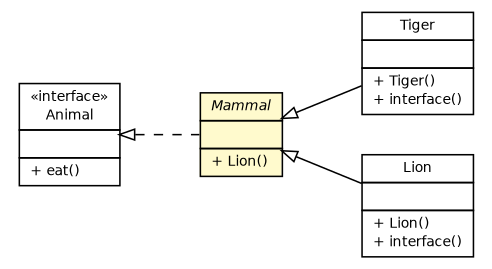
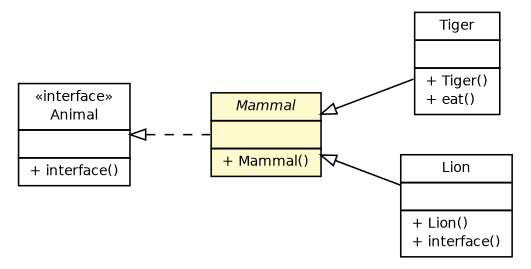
node "Tiger": text "+ interface()" -> "+ eat()"
node "Mammal": text "+ Lion()" -> "+ Mammal()"
node "Animal": text "+ eat()" -> "+ interface()"
